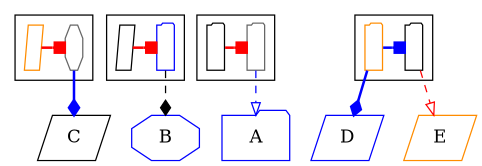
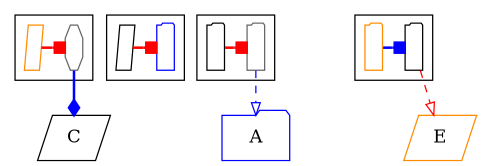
node "B": removed
node "D": removed
